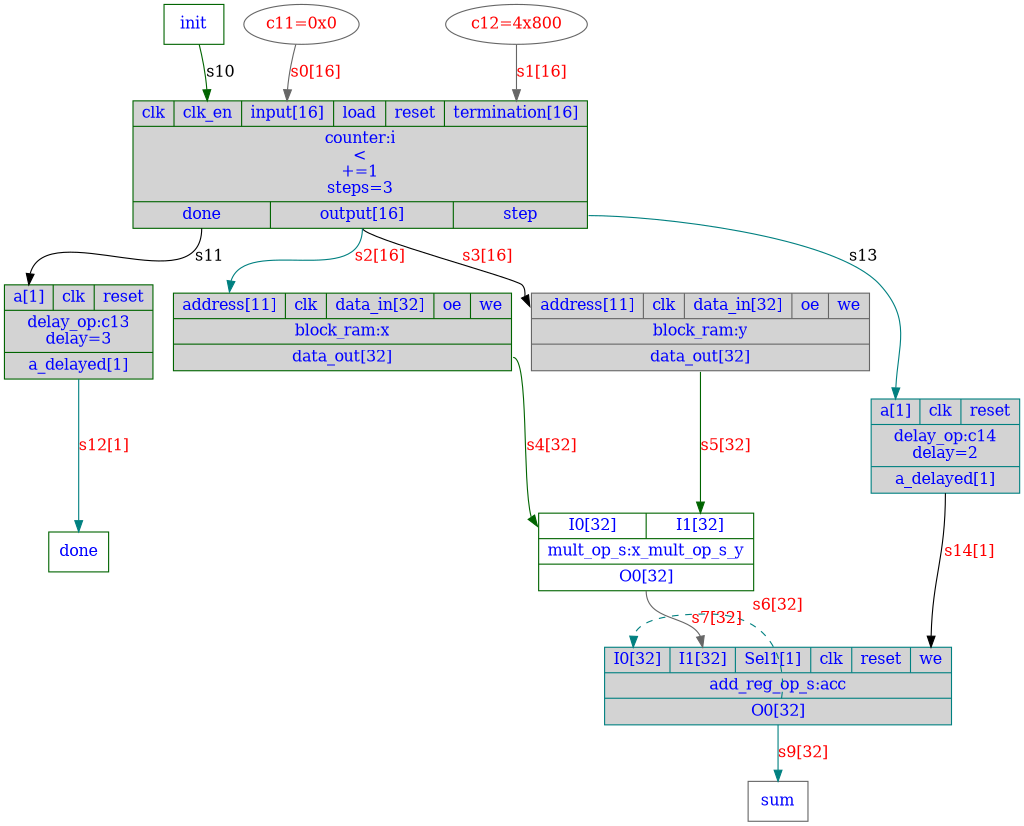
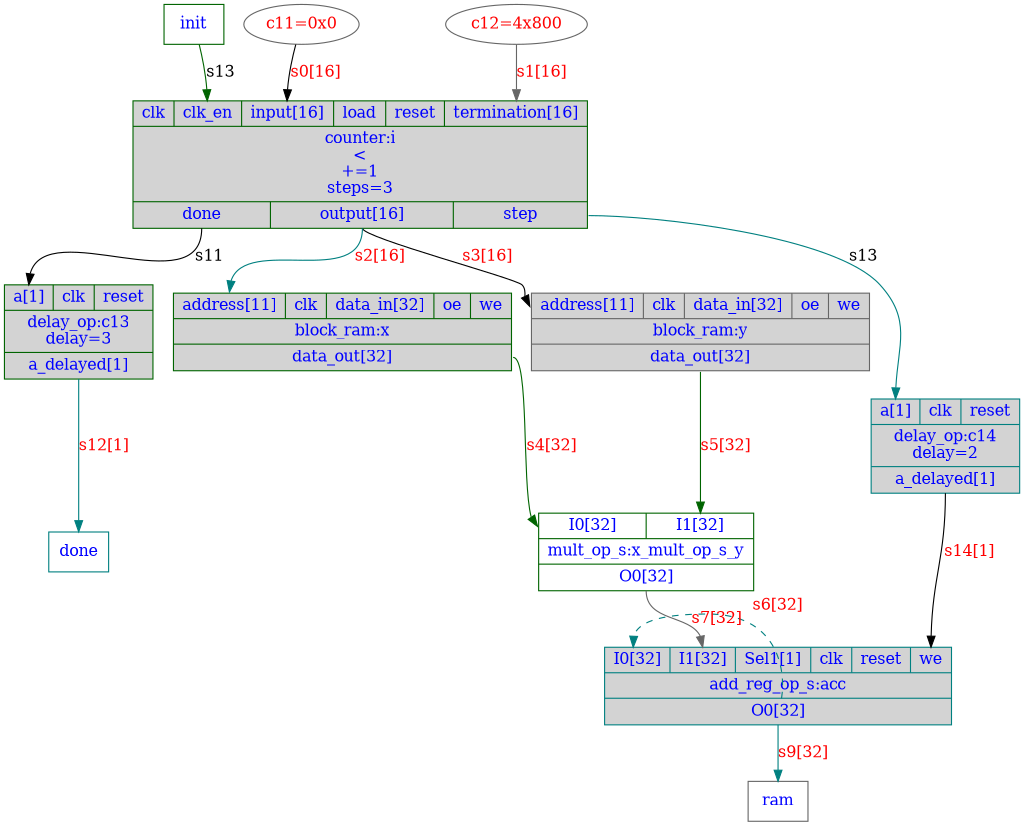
edge "c11=0x0" -> "clk": color gray40 -> black
edge "init" -> "clk": label "s10" -> "s13"
node "done": color darkgreen -> teal
node "sum": label "sum" -> "ram"
